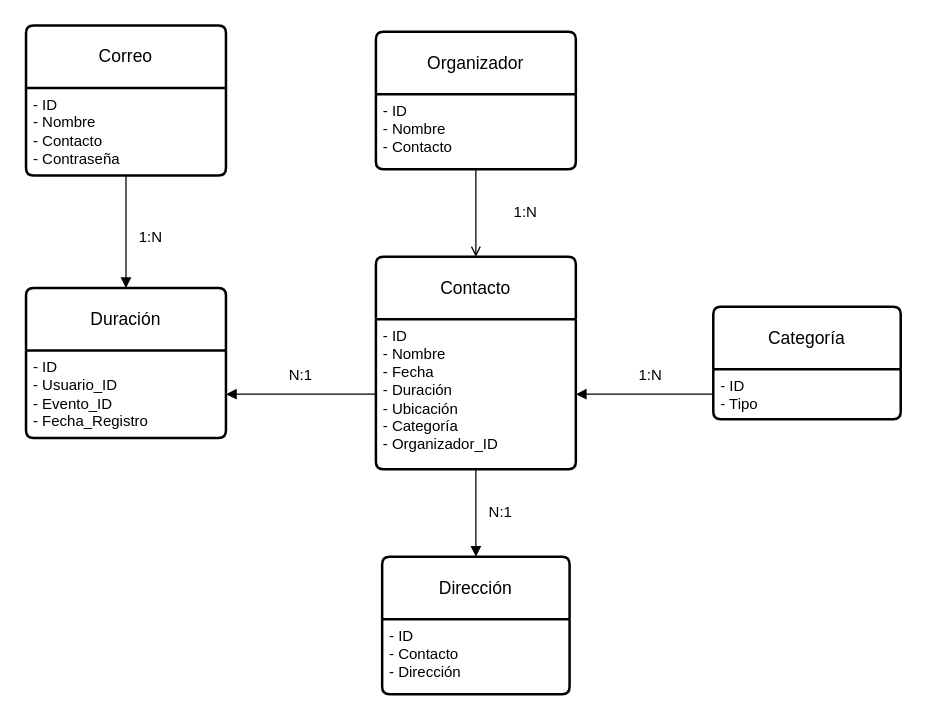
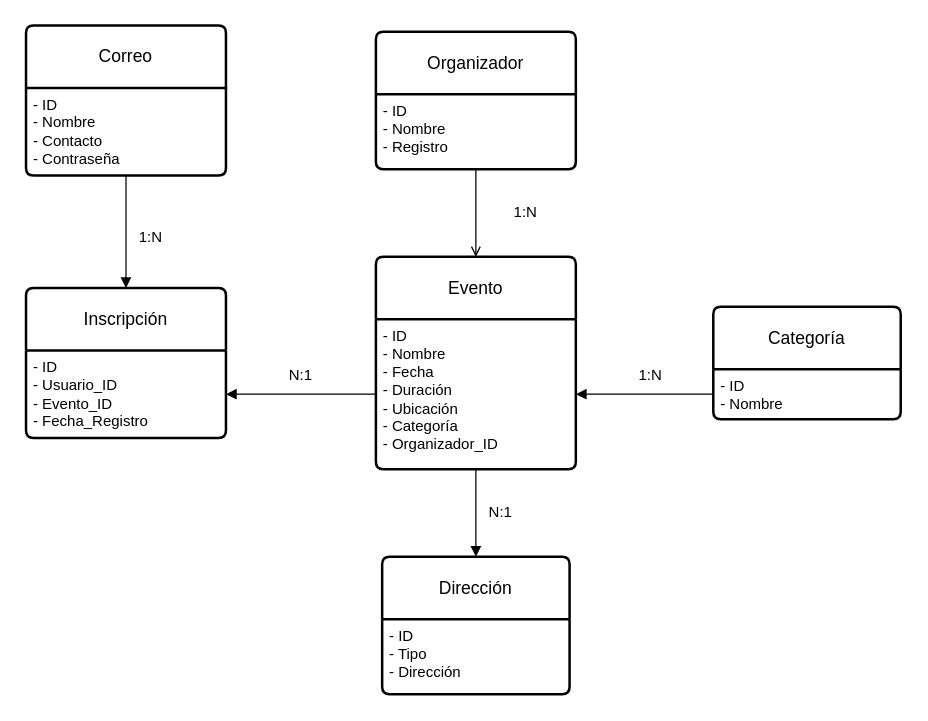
node "- ID - Nombre - Contacto": label "- ID - Nombre - Contacto" -> "- ID - Nombre - Registro"
node "Contacto": label "Contacto" -> "Evento"
node "Duración": label "Duración" -> "Inscripción"
node "- ID - Tipo": label "- ID - Tipo" -> "- ID - Nombre"
node "- ID - Contacto - Dirección": label "- ID - Contacto - Dirección" -> "- ID - Tipo - Dirección"
